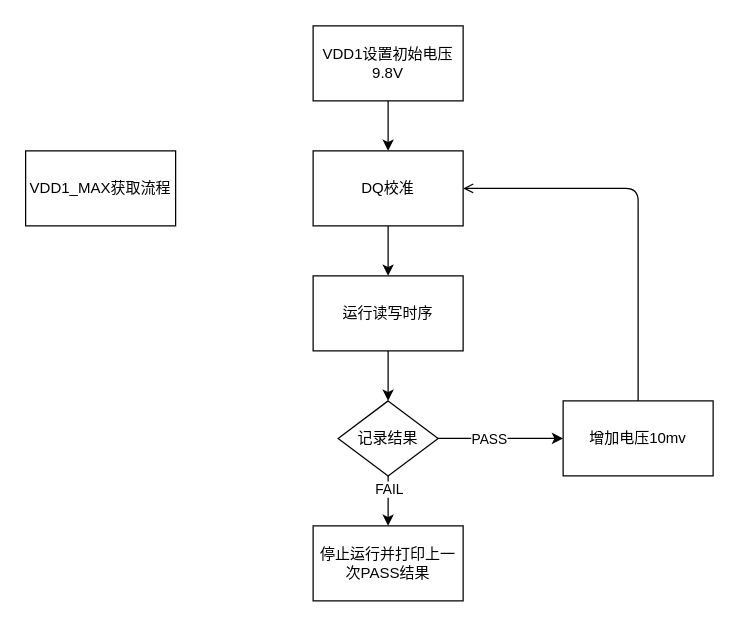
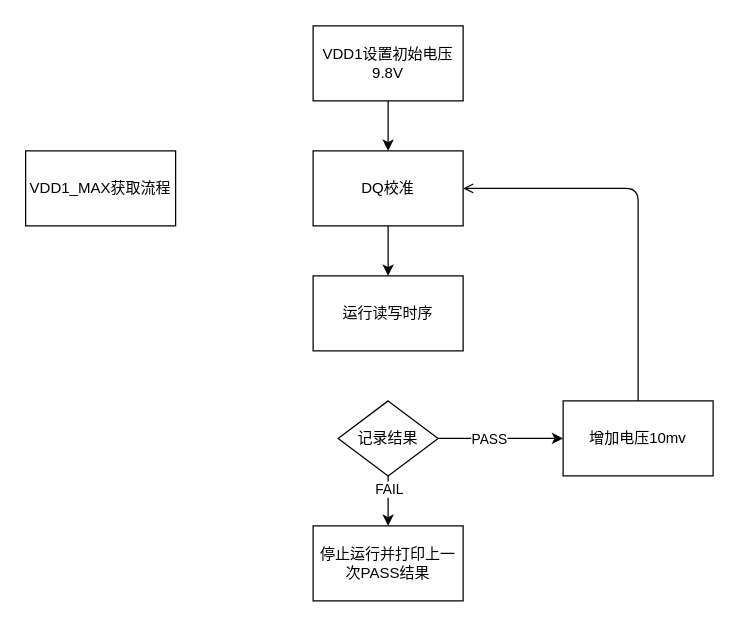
edge "运行读写时序" -> "记录结果": removed
